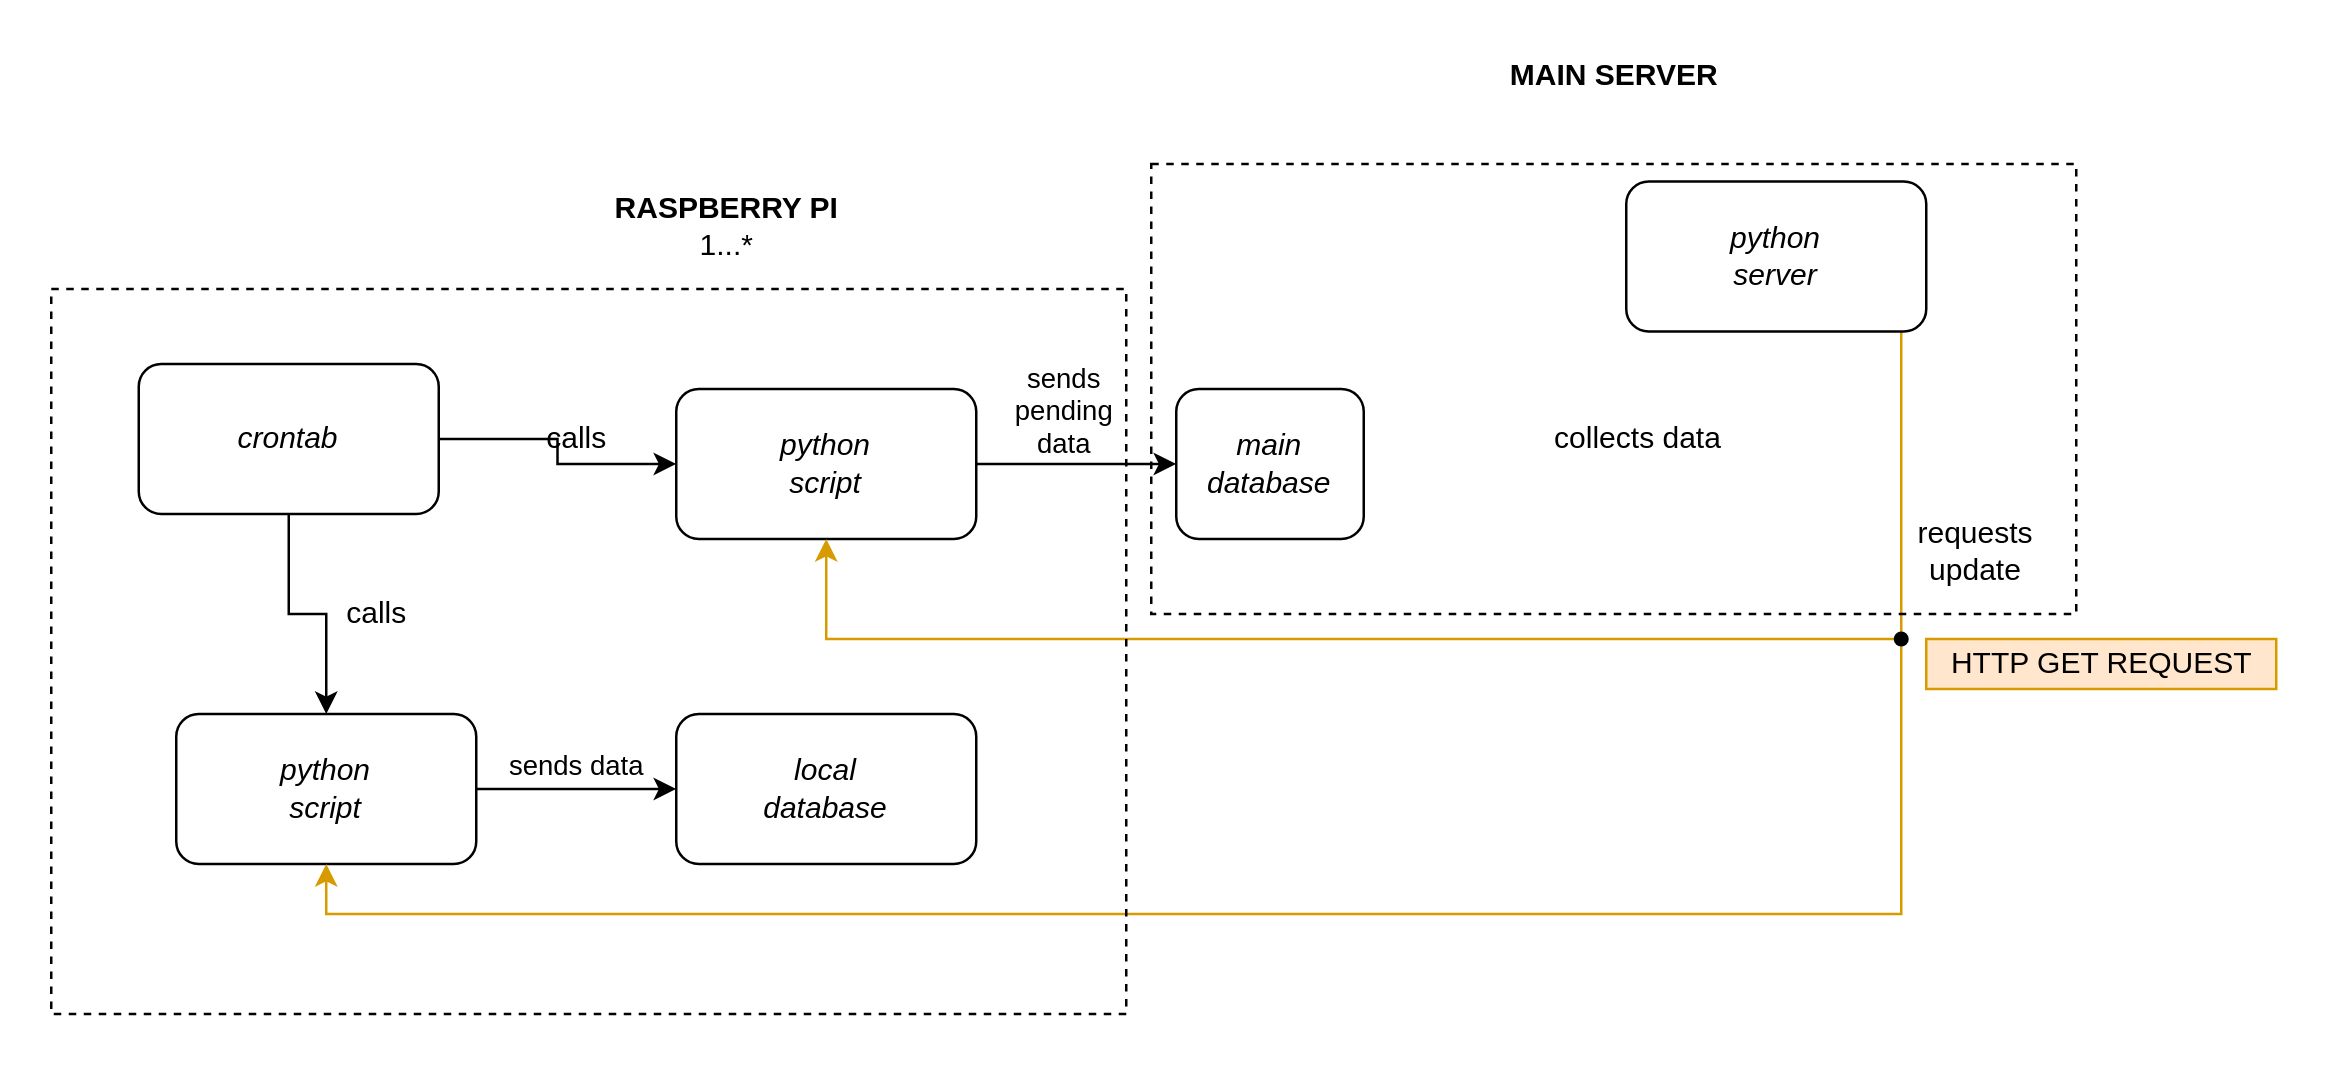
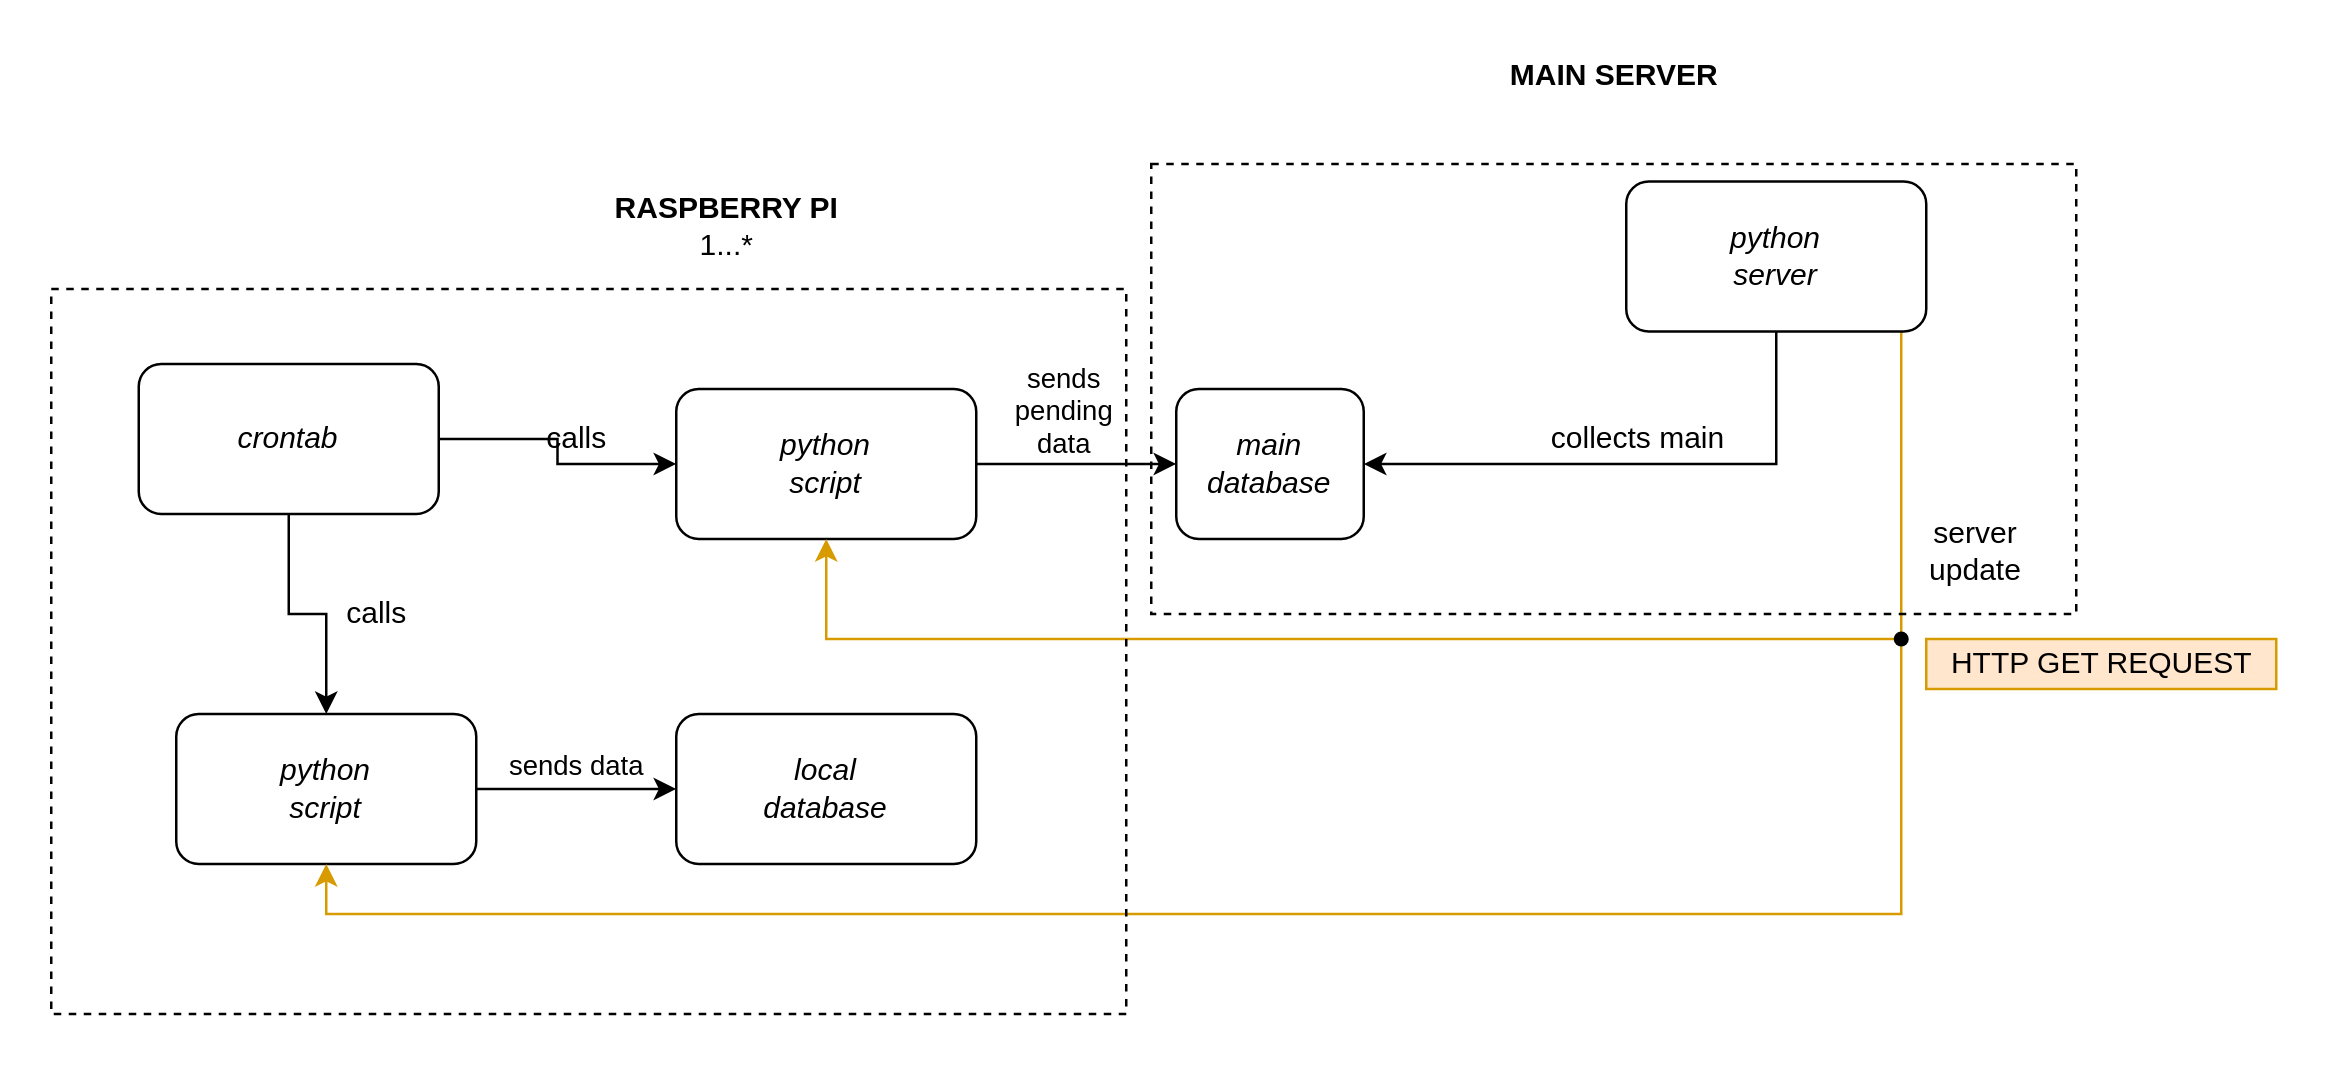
node "collects data": label "collects data" -> "collects main"
edge "python server" -> "main database": added
node "requests update": label "requests update" -> "server update"
